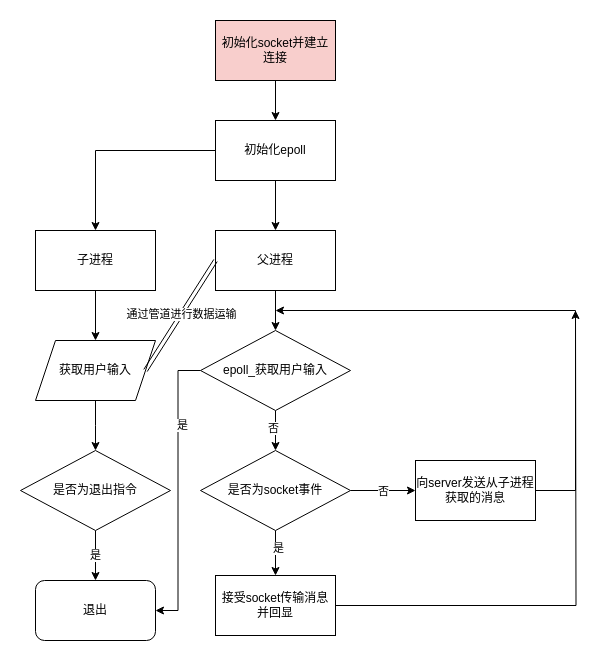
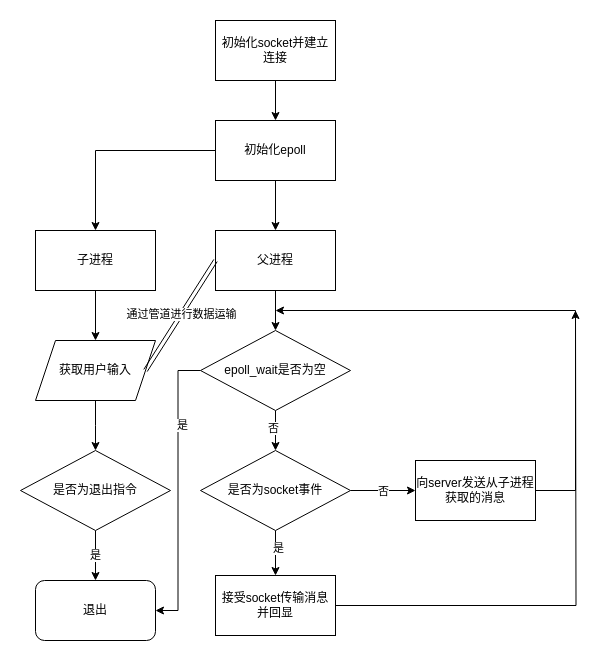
node "初始化socket并建立连接": fillcolor #f8cecc -> #ffffff
node "epoll_获取用户输入": label "epoll_获取用户输入" -> "epoll_wait是否为空"
